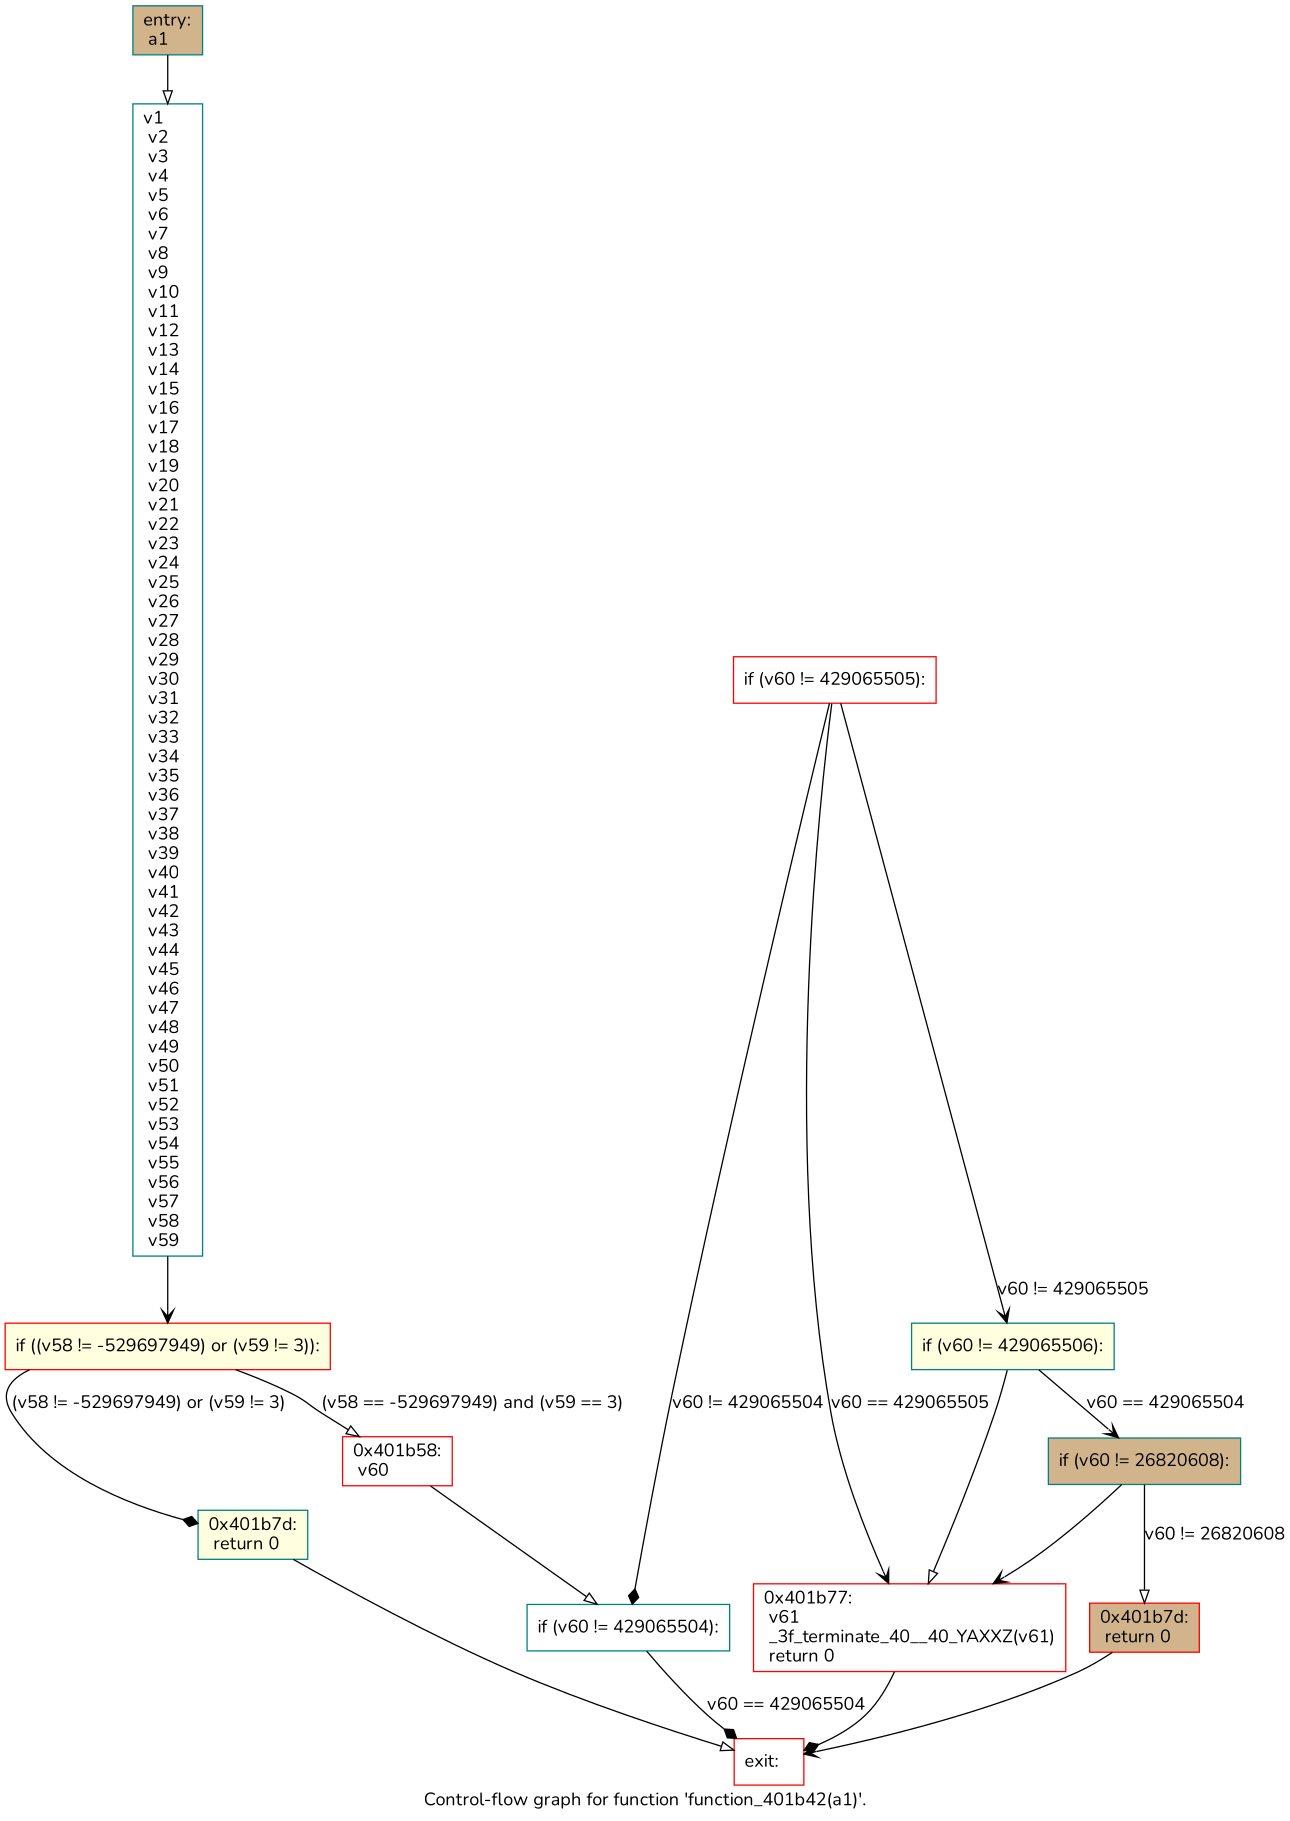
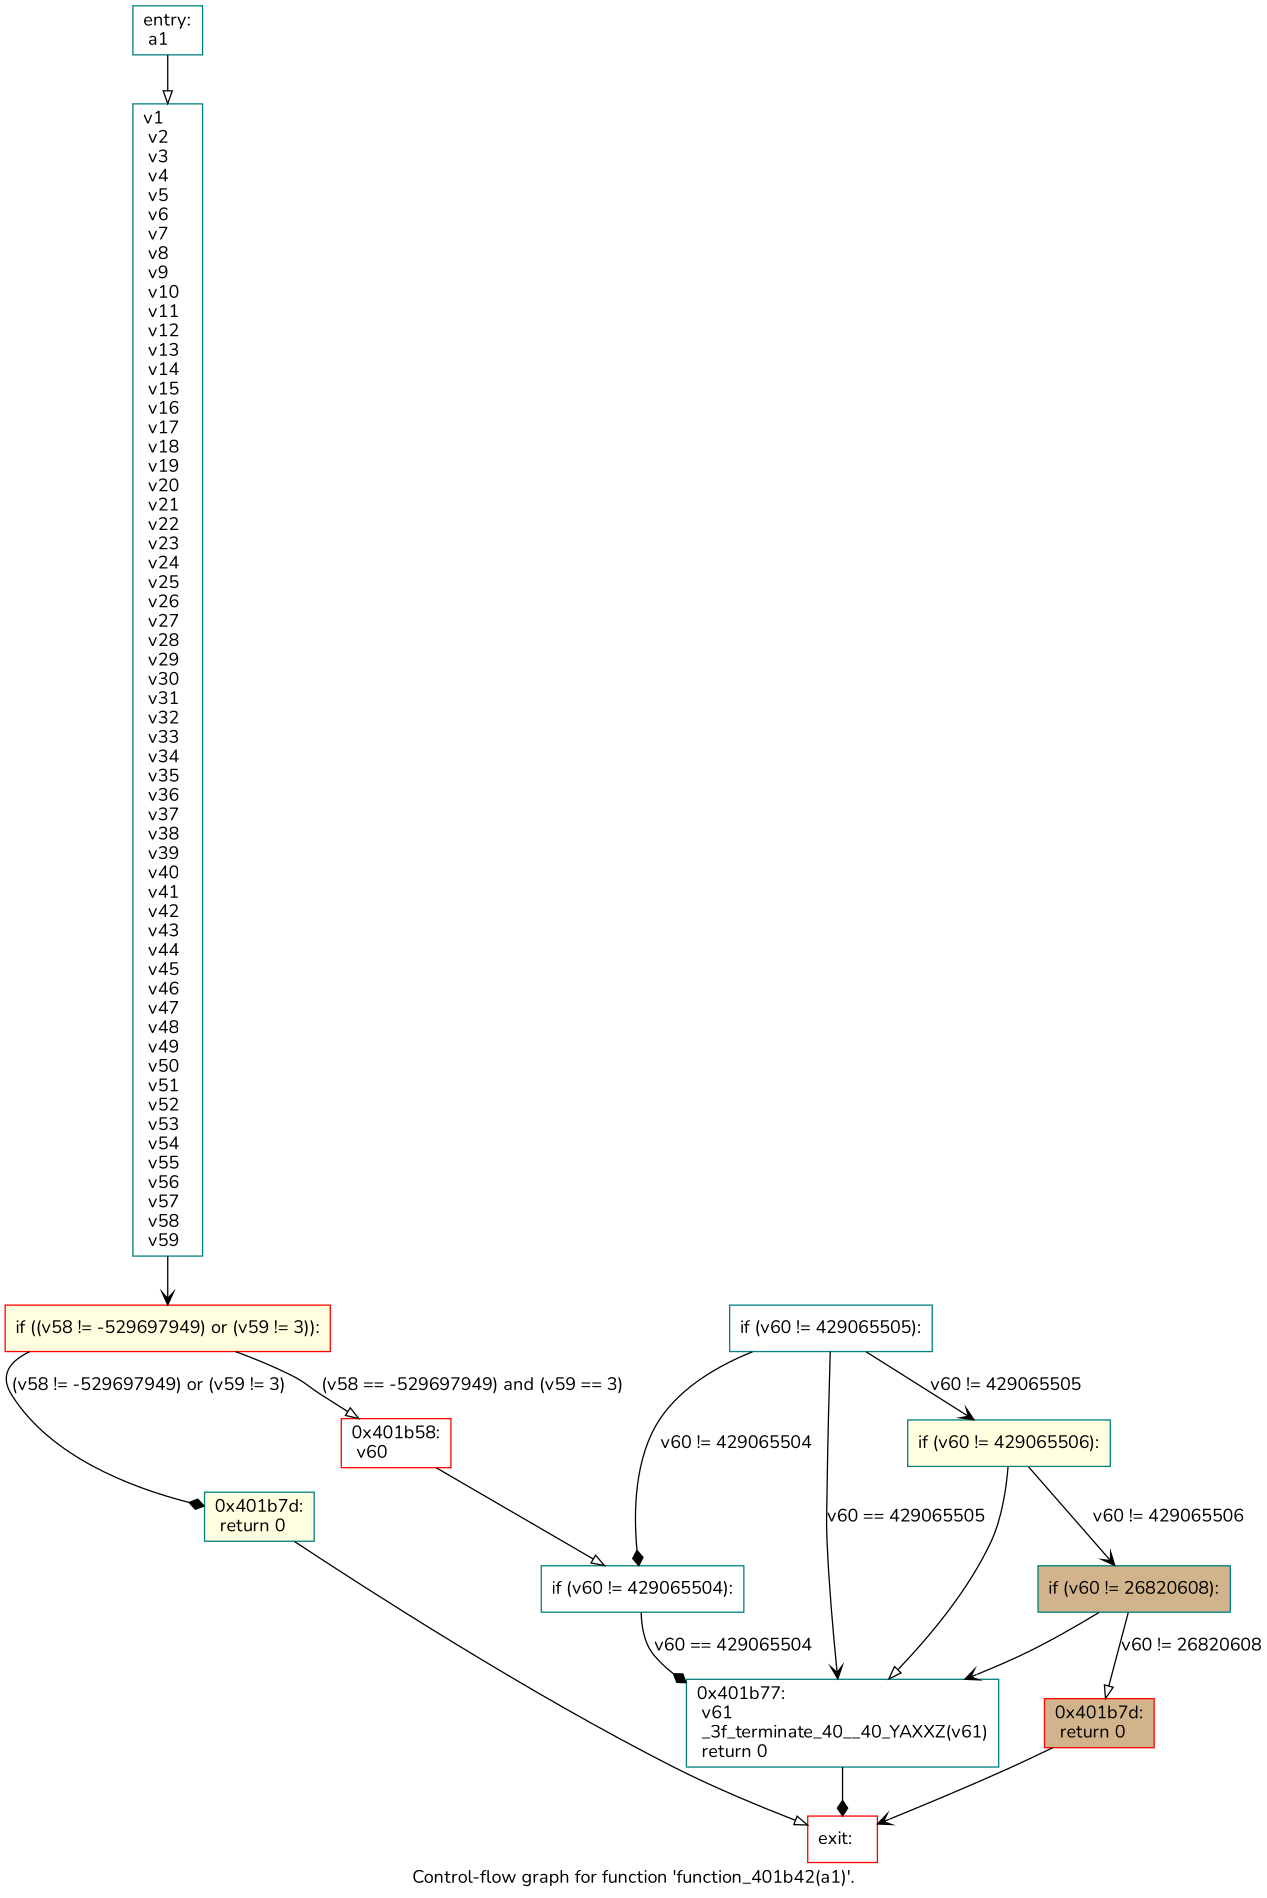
node "entry:": fillcolor tan -> white
node "if (v60 != 429065505):": color red -> teal
edge "if (v60 != 429065506):" -> "if (v60 != 26820608):": label "v60 == 429065504" -> "v60 != 429065506"
node "0x401b77:": color red -> teal
edge "if (v60 != 429065504):" -> "exit:": now "if (v60 != 429065504):" -> "0x401b77:"
